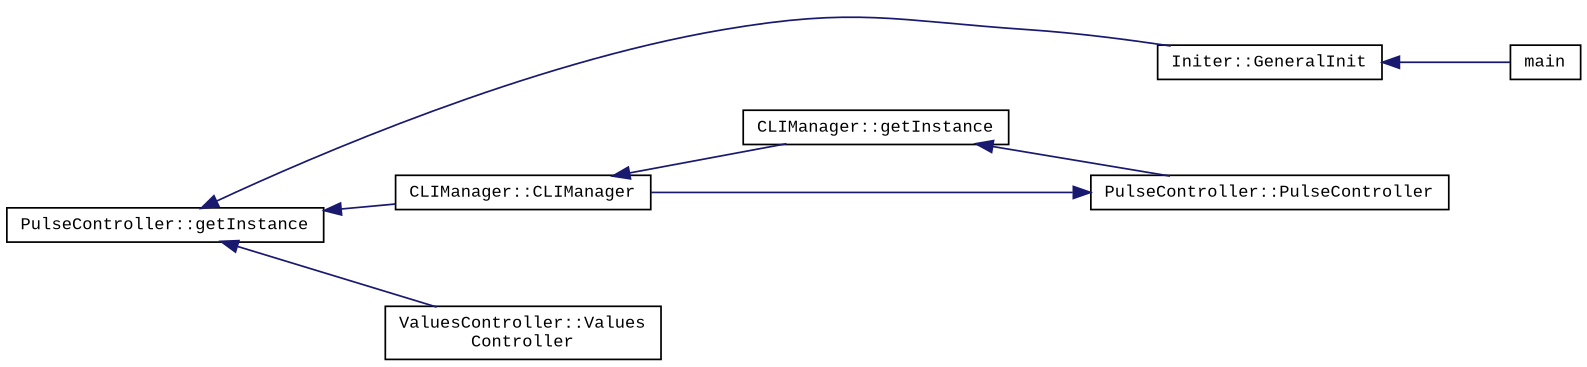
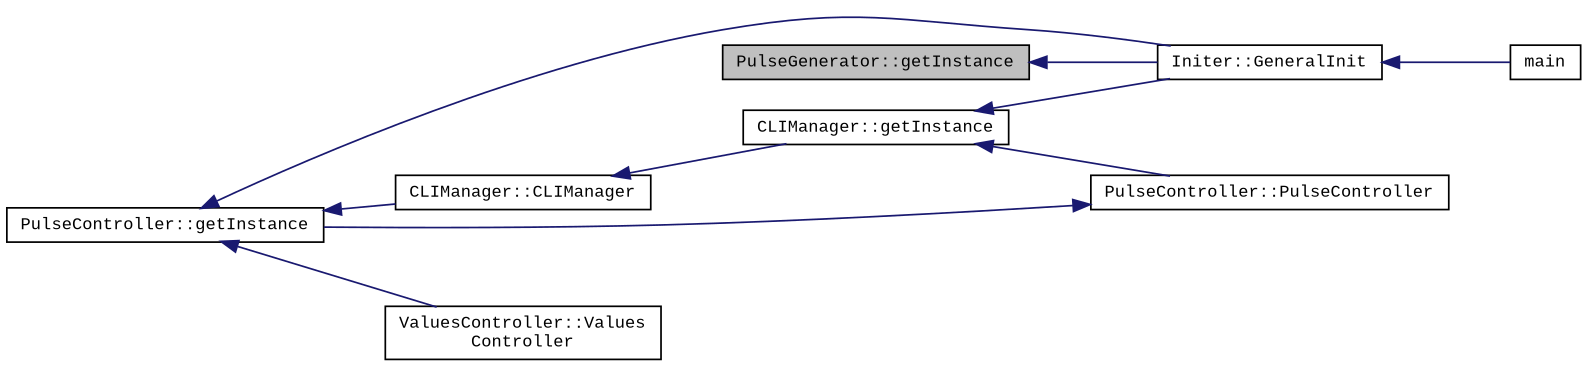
node "PulseGenerator::getInstance": added
edge "Initer::GeneralInit" -> "CLIManager::getInstance": added
edge "CLIManager::CLIManager" -> "PulseController::PulseController": now "PulseController::getInstance" -> "PulseController::PulseController"
